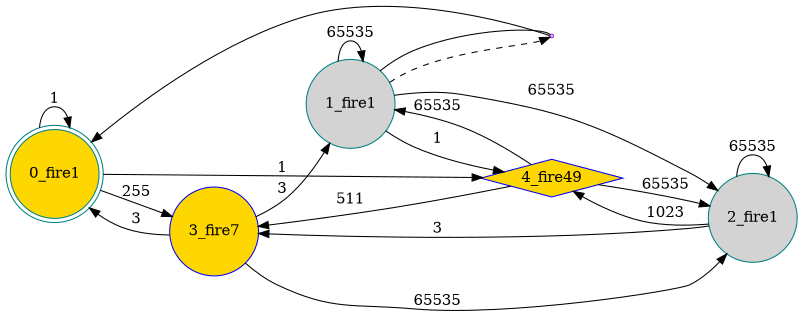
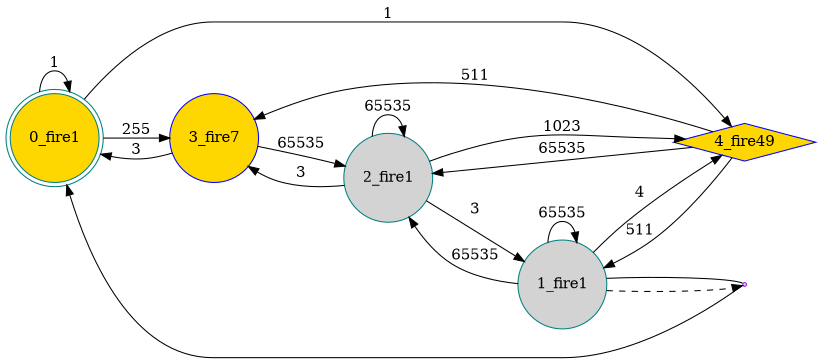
edge "4_fire49" -> "1_fire1": label "65535" -> "511"
edge "1_fire1" -> "4_fire49": label "1" -> "4"
edge "3_fire7" -> "1_fire1": now "2_fire1" -> "1_fire1"
